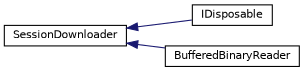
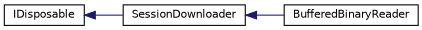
edge "IDisposable" -> "SessionDownloader": reversed
